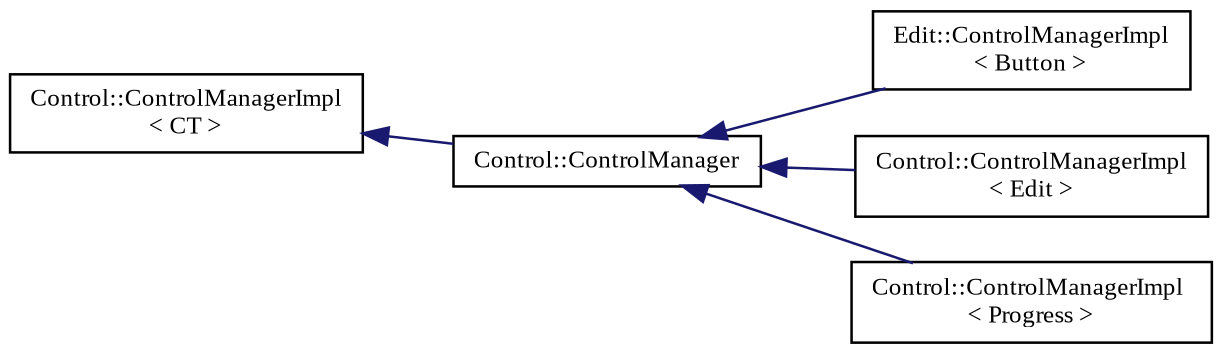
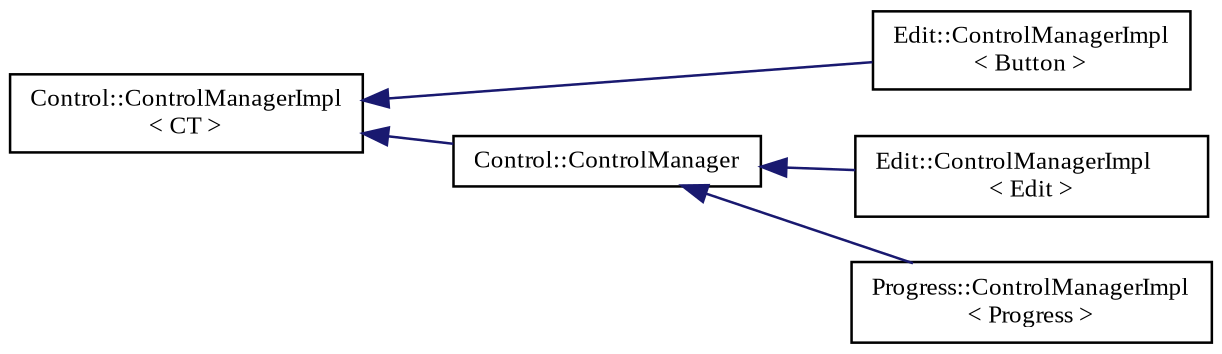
edge "Edit::ControlManagerImpl < Button >" -> "Control::ControlManager": now "Edit::ControlManagerImpl < Button >" -> "Control::ControlManagerImpl < CT >"
node "Control::ControlManagerImpl < Edit >": label "Control::ControlManagerImpl < Edit >" -> "Edit::ControlManagerImpl < Edit >"
node "Control::ControlManagerImpl < Progress >": label "Control::ControlManagerImpl < Progress >" -> "Progress::ControlManagerImpl < Progress >"
